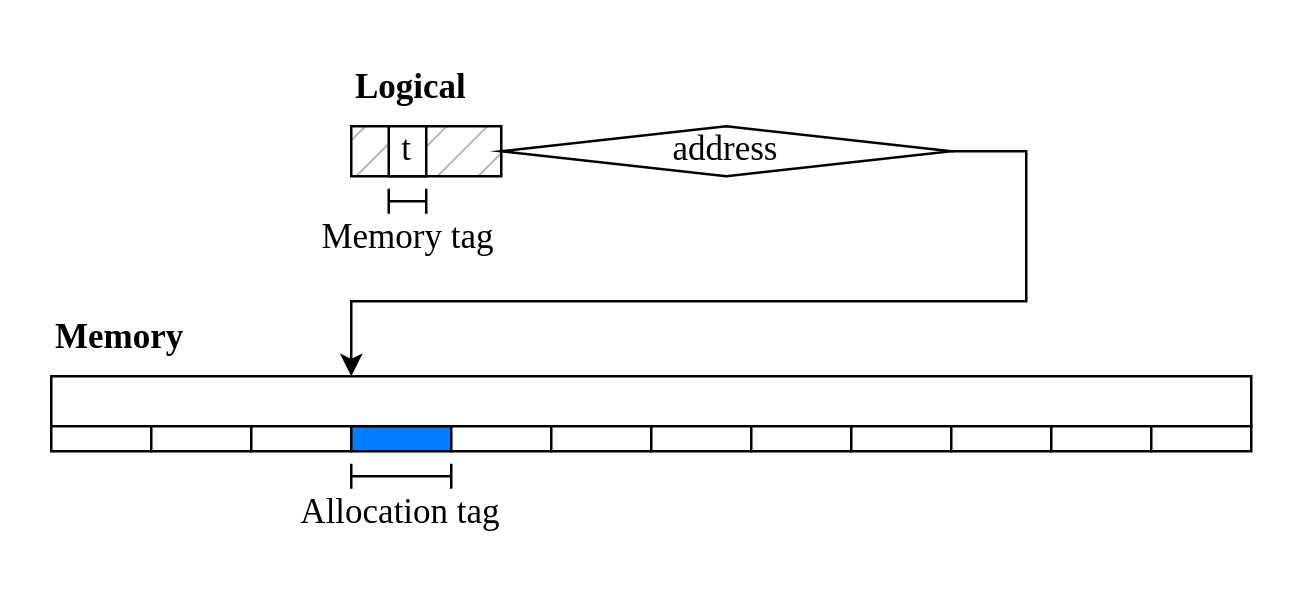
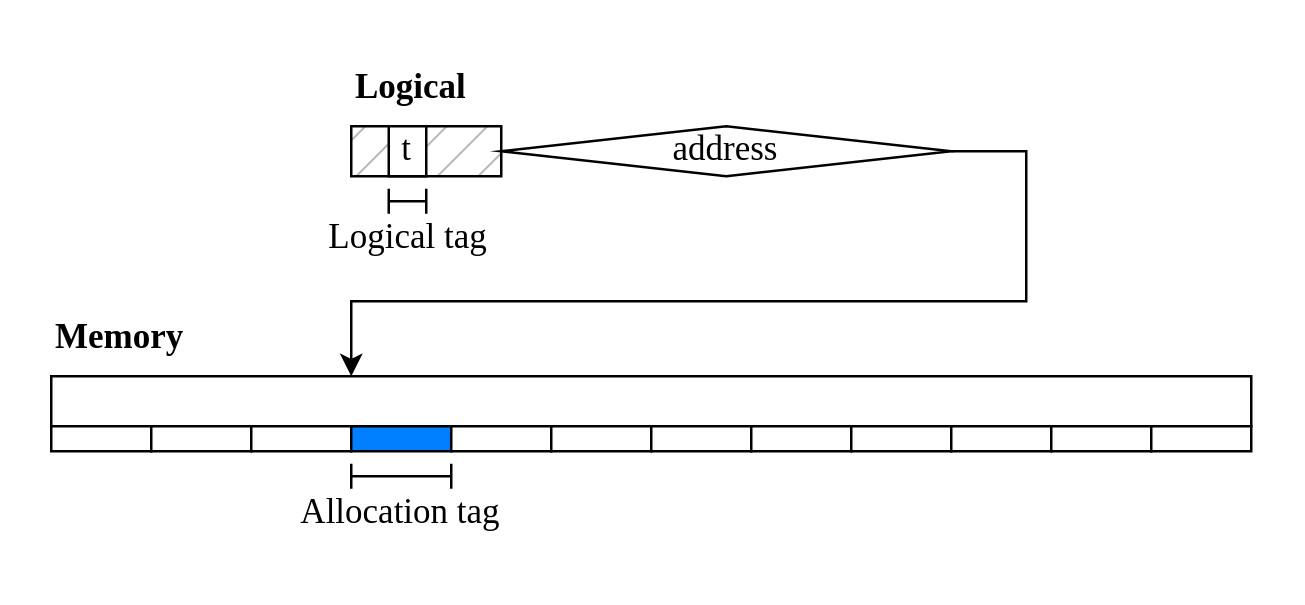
node "Memory tag": label "Memory tag" -> "Logical tag"
